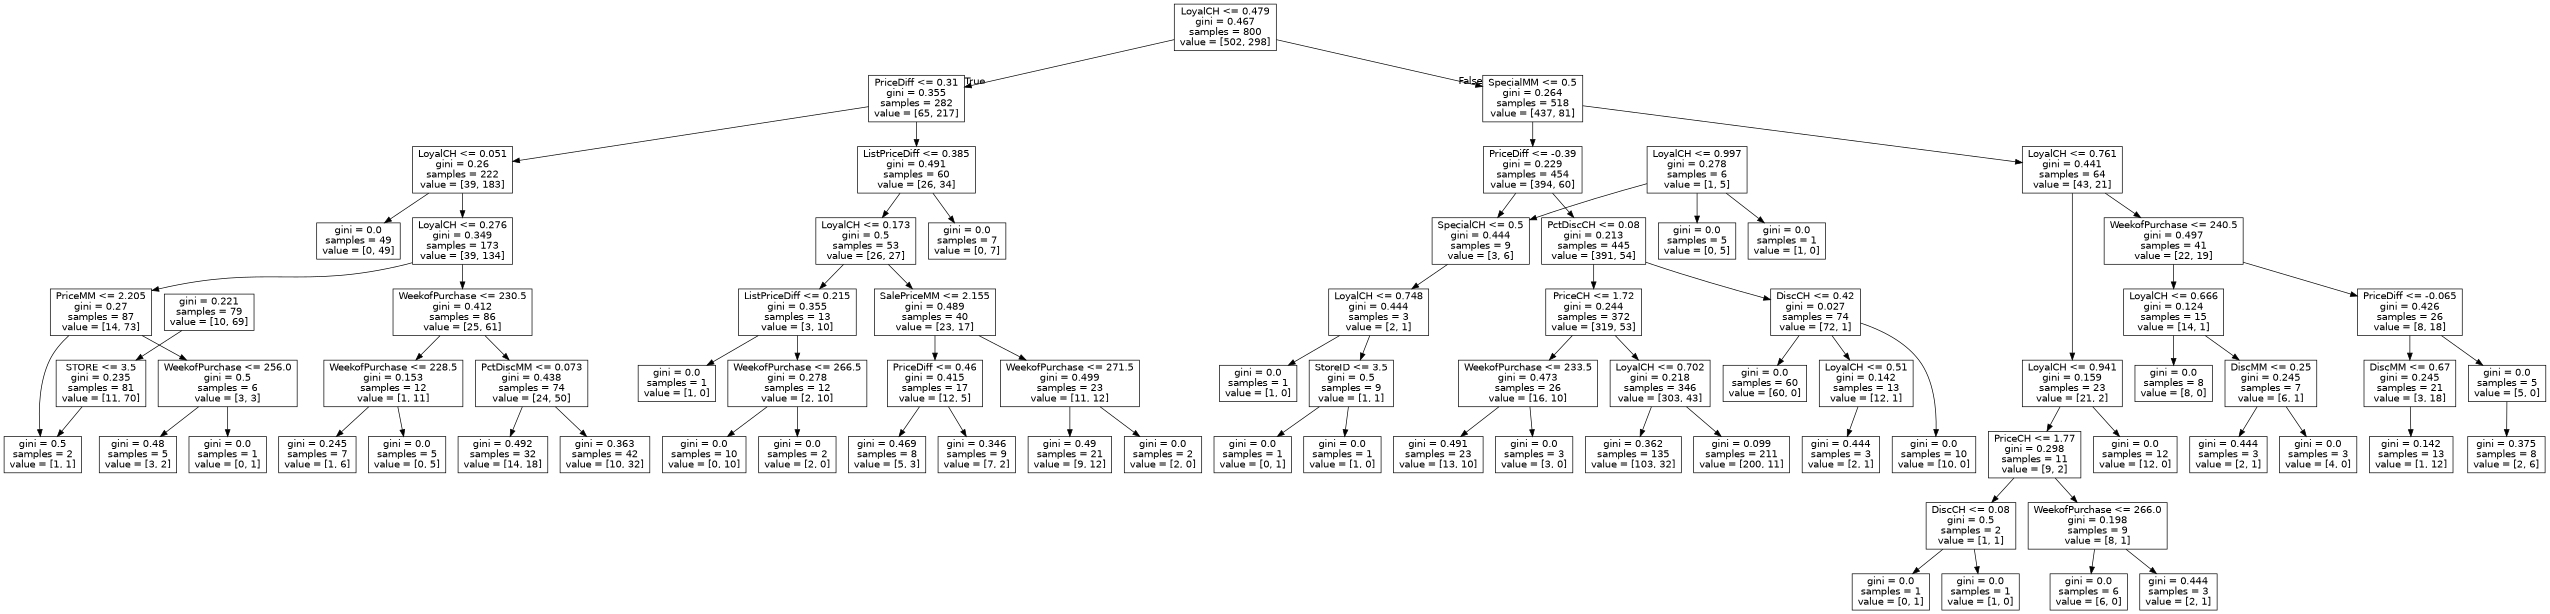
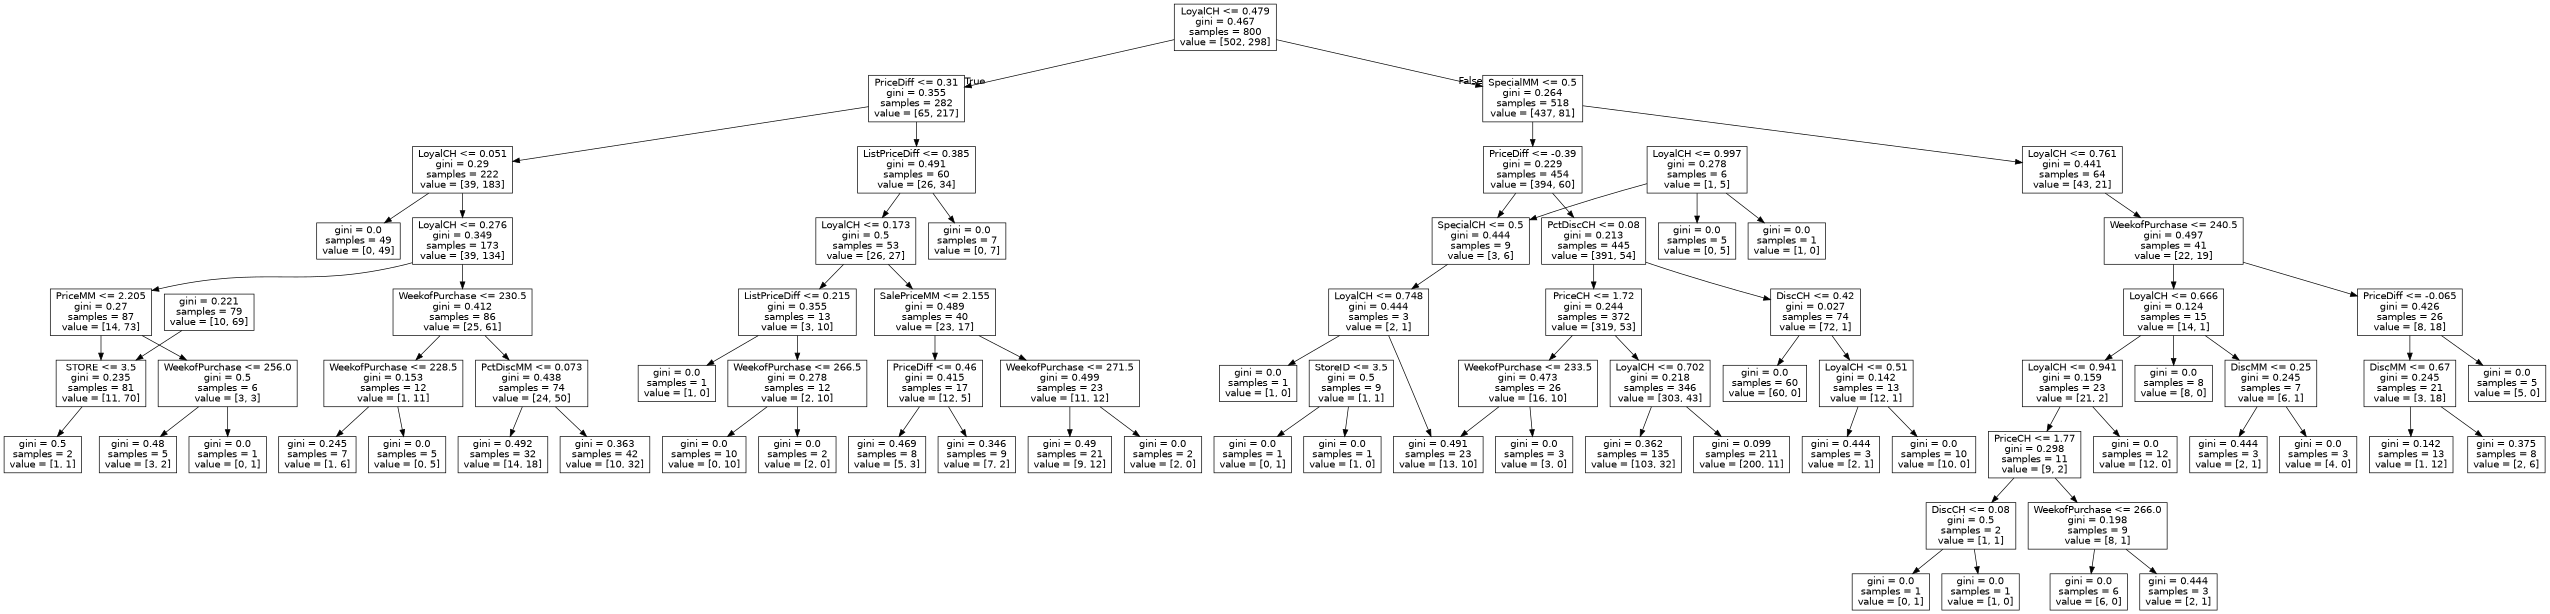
node "LoyalCH <= 0.051 gini = 0.26 samples = 222 value = [39, 183]": label "LoyalCH <= 0.051 gini = 0.26 samples = 222 value = [39, 183]" -> "LoyalCH <= 0.051 gini = 0.29 samples = 222 value = [39, 183]"
edge "LoyalCH <= 0.761 gini = 0.441 samples = 64 value = [43, 21]" -> "LoyalCH <= 0.941 gini = 0.159 samples = 23 value = [21, 2]": now "LoyalCH <= 0.666 gini = 0.124 samples = 15 value = [14, 1]" -> "LoyalCH <= 0.941 gini = 0.159 samples = 23 value = [21, 2]"
edge "LoyalCH <= 0.748 gini = 0.444 samples = 3 value = [2, 1]" -> "StoreID <= 3.5 gini = 0.5 samples = 9 value = [1, 1]": now "LoyalCH <= 0.748 gini = 0.444 samples = 3 value = [2, 1]" -> "gini = 0.491 samples = 23 value = [13, 10]"
edge "DiscCH <= 0.42 gini = 0.027 samples = 74 value = [72, 1]" -> "gini = 0.0 samples = 10 value = [10, 0]": now "LoyalCH <= 0.51 gini = 0.142 samples = 13 value = [12, 1]" -> "gini = 0.0 samples = 10 value = [10, 0]"
edge "PriceMM <= 2.205 gini = 0.27 samples = 87 value = [14, 73]" -> "gini = 0.5 samples = 2 value = [1, 1]": now "PriceMM <= 2.205 gini = 0.27 samples = 87 value = [14, 73]" -> "STORE <= 3.5 gini = 0.235 samples = 81 value = [11, 70]"
edge "gini = 0.0 samples = 5 value = [5, 0]" -> "gini = 0.375 samples = 8 value = [2, 6]": now "DiscMM <= 0.67 gini = 0.245 samples = 21 value = [3, 18]" -> "gini = 0.375 samples = 8 value = [2, 6]"
